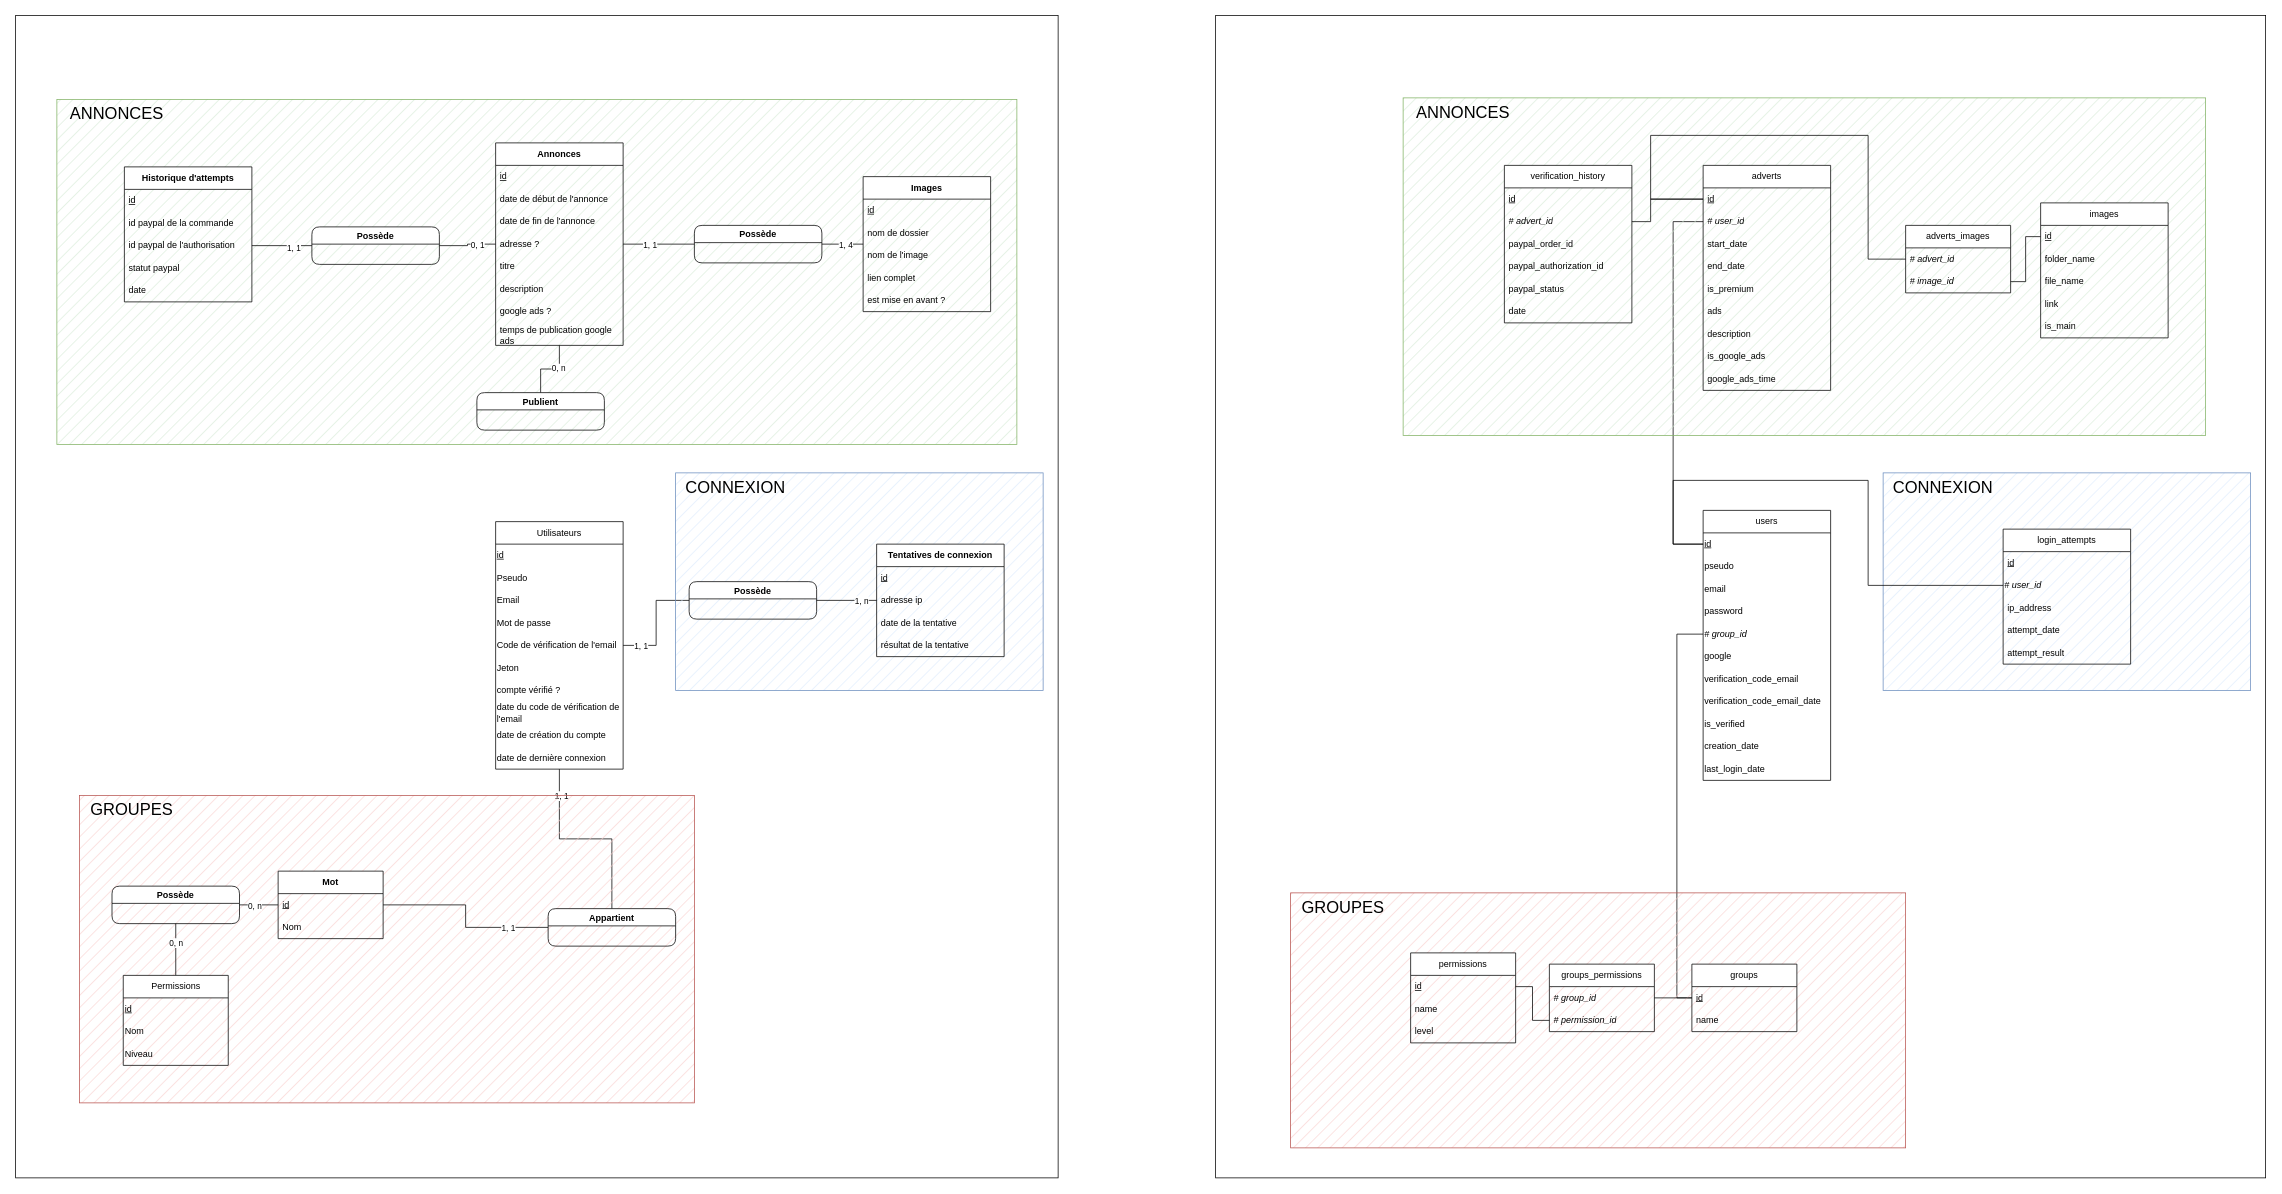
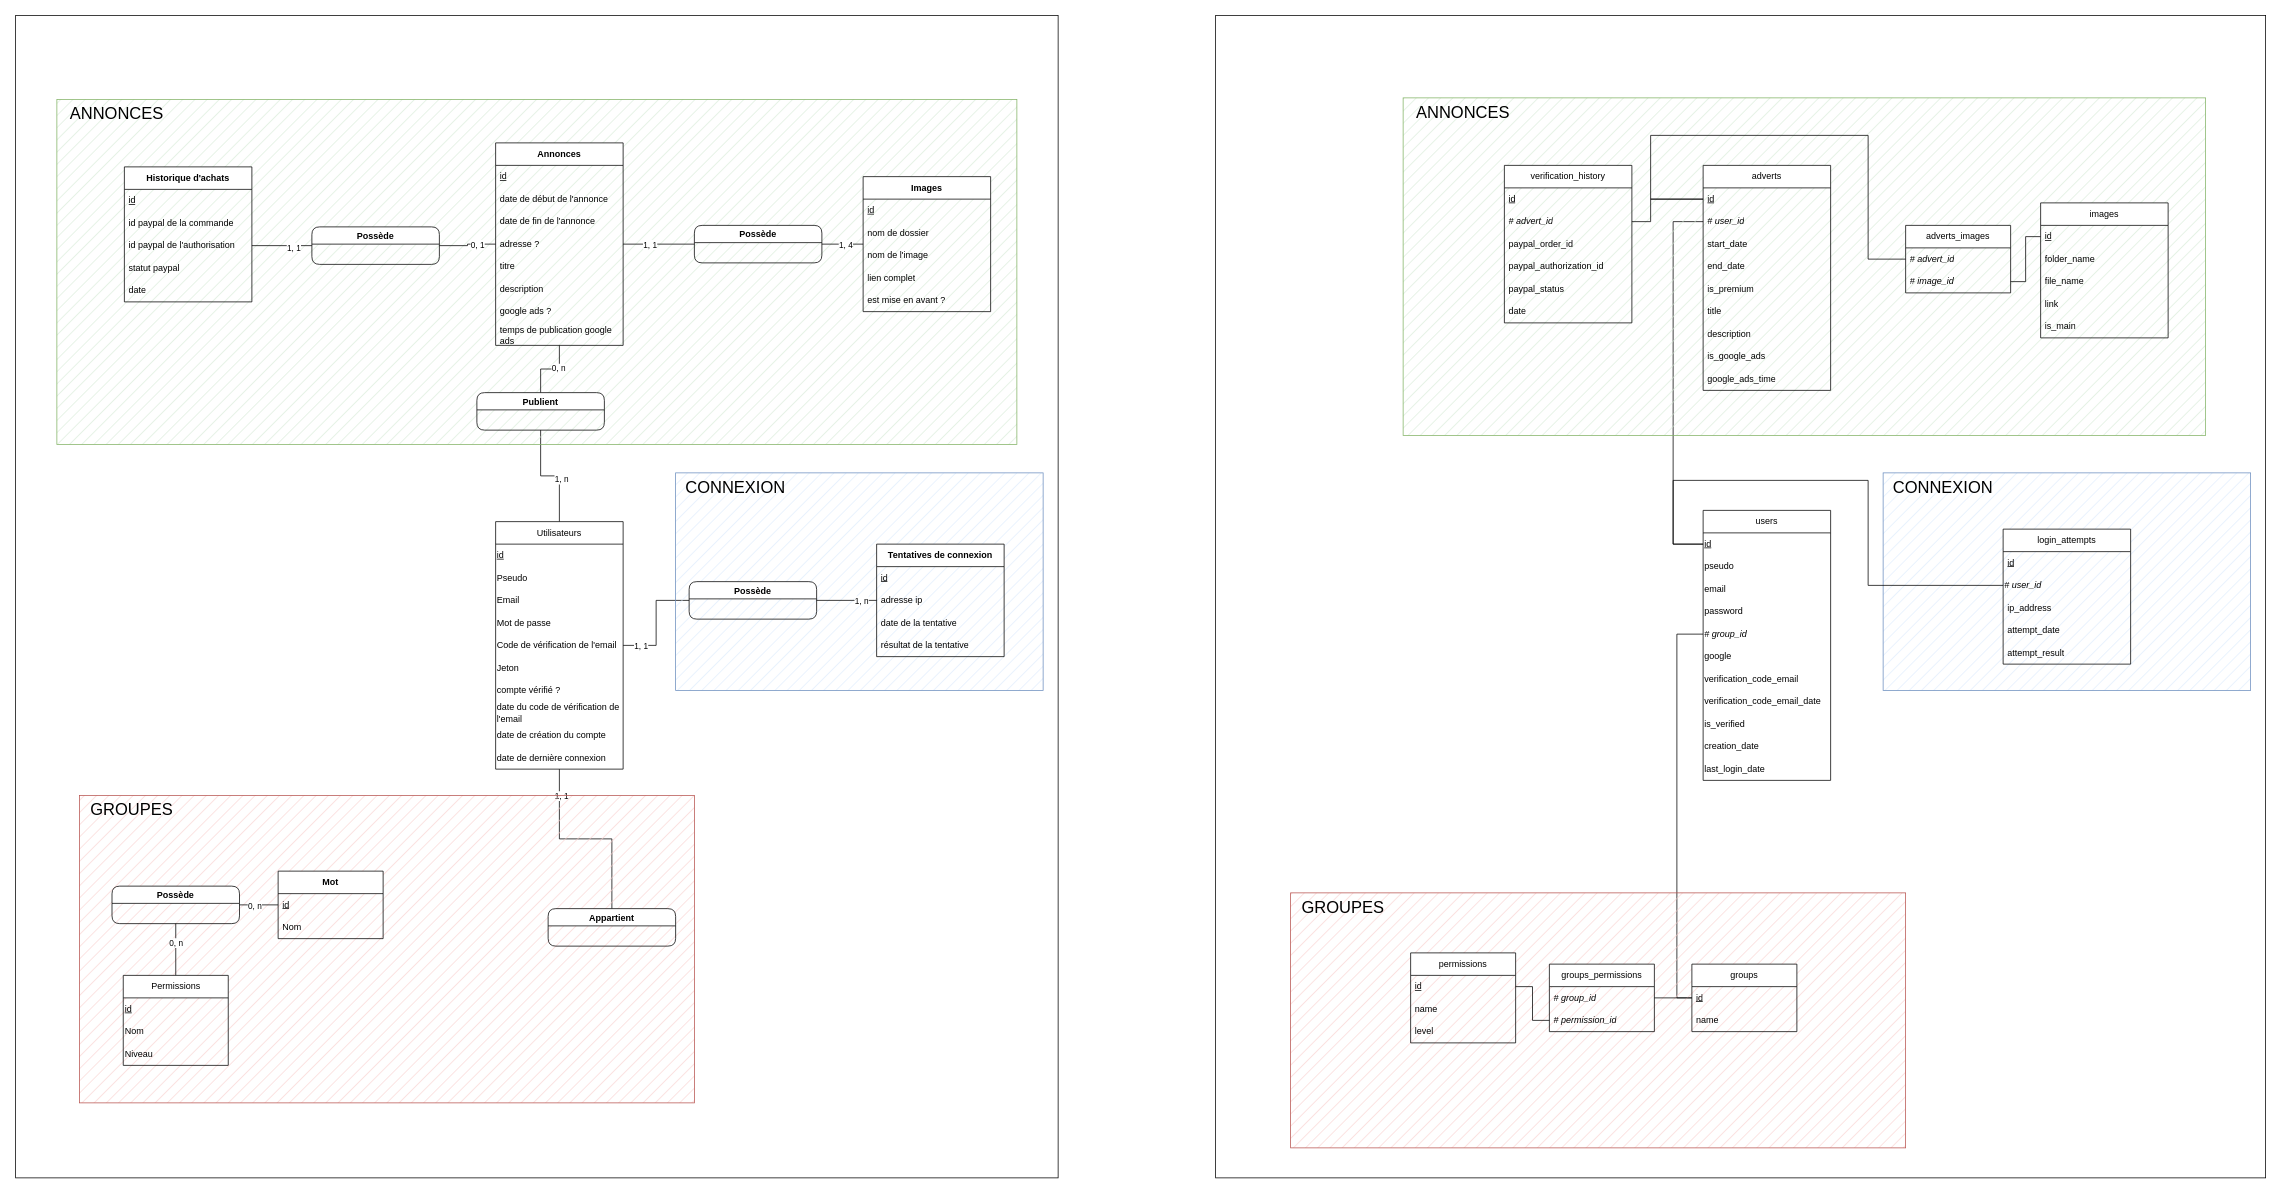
node "Historique d'attempts": label "Historique d'attempts" -> "Historique d'achats"
node "ads": label "ads" -> "title"
edge "Publient" -- "Utilisateurs": added, label "1, n"
edge "Mot" -- "Appartient": removed, label "1, 1"
